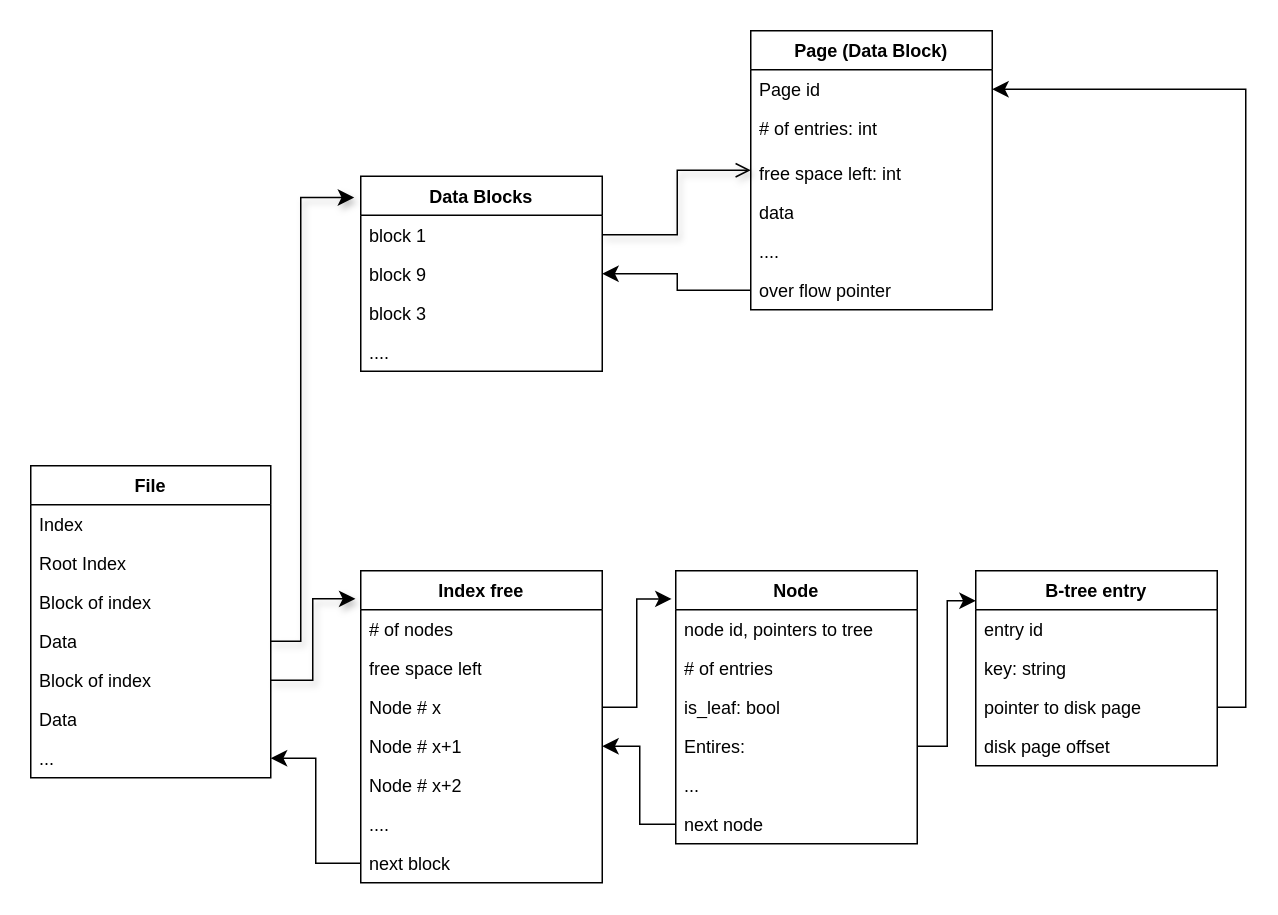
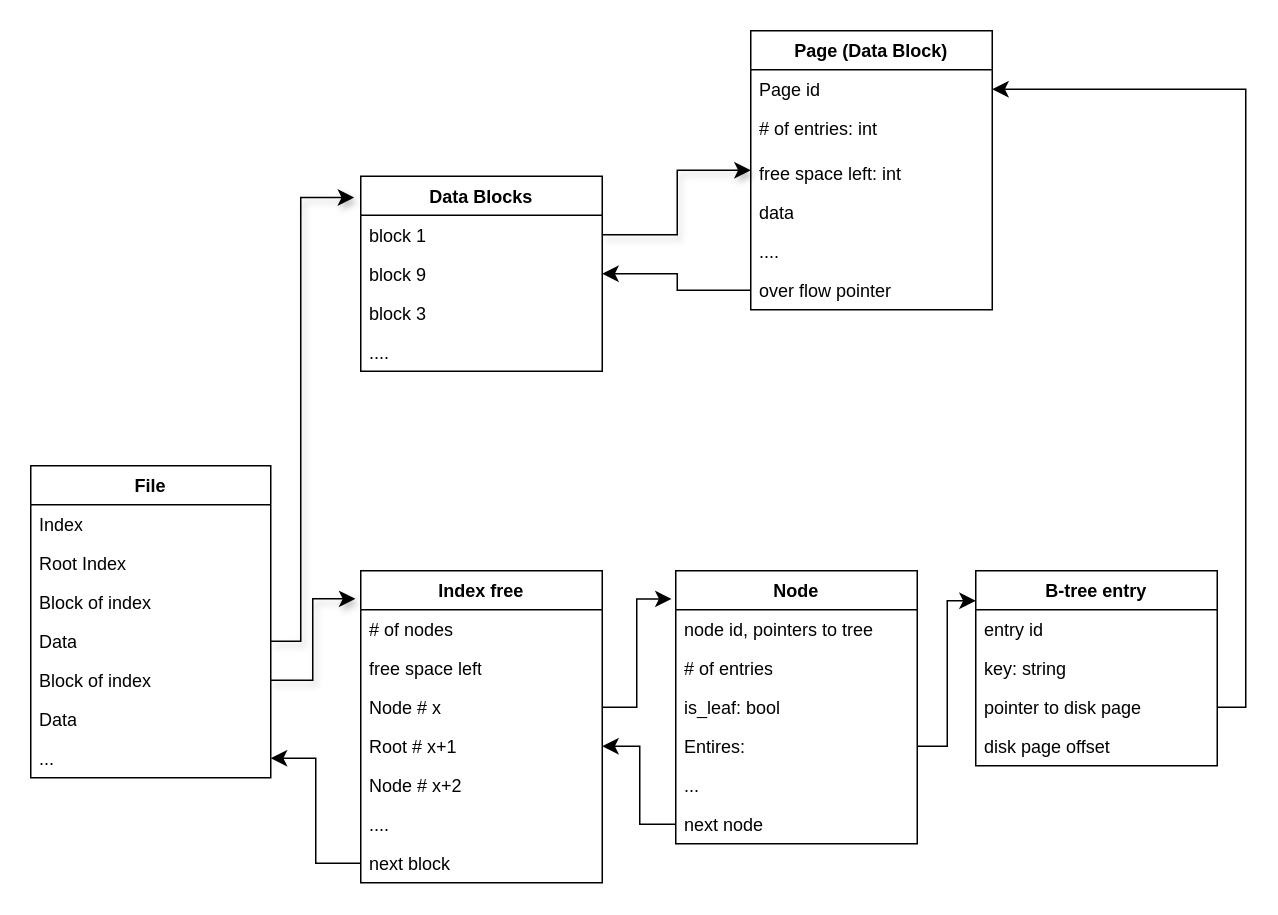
edge "block 1" -> "Page (Data Block)": arrowhead open -> classic
node "Node # x+1": label "Node # x+1" -> "Root # x+1"
